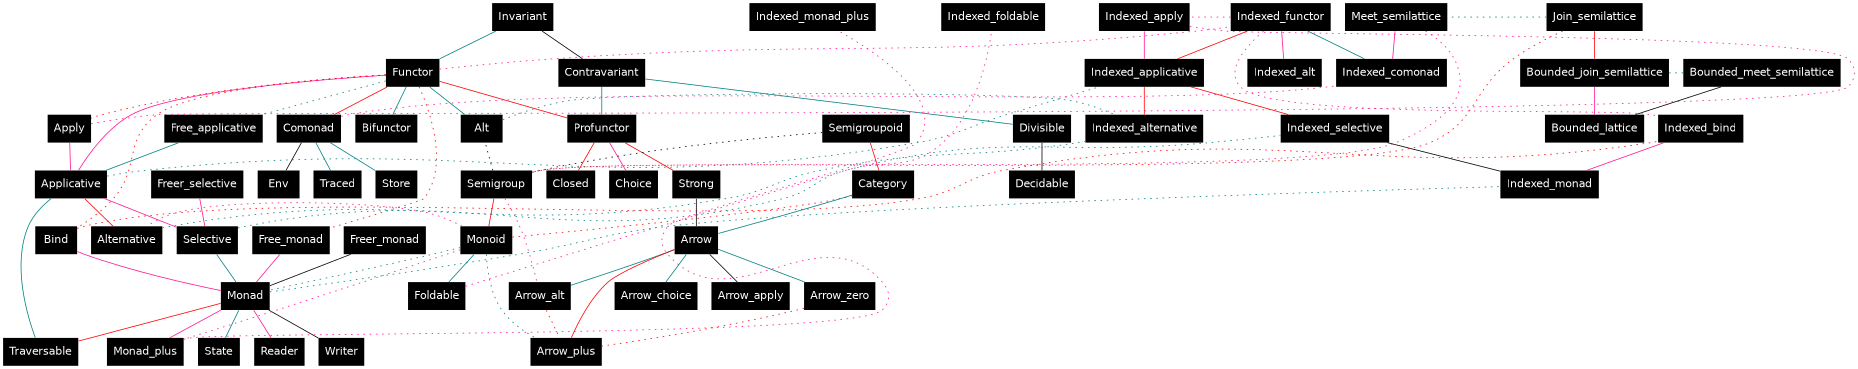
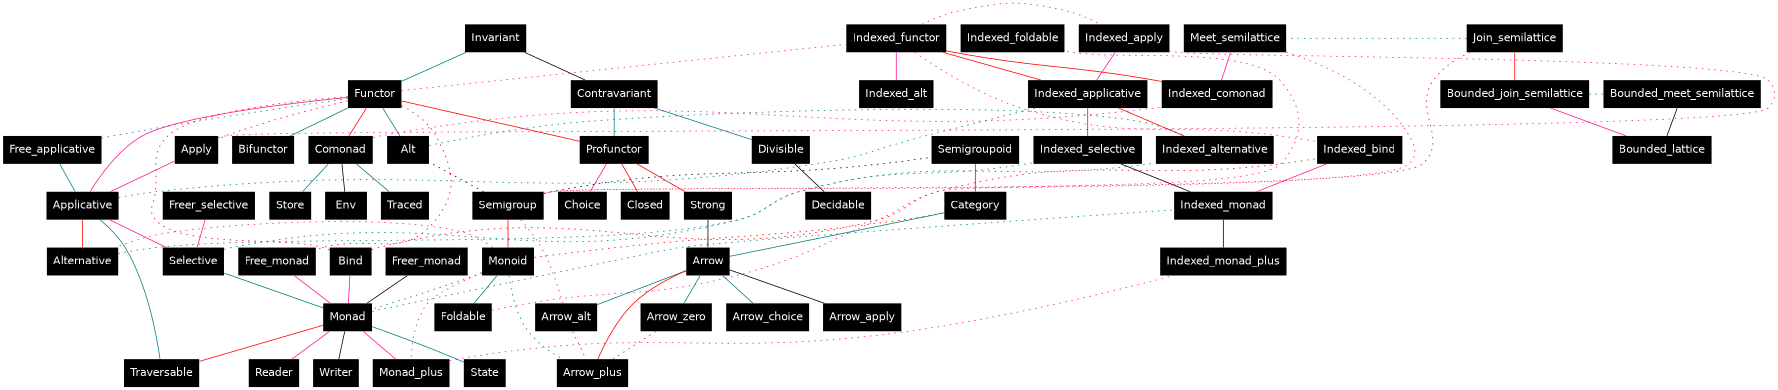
edge "Indexed_functor" -- "Indexed_comonad": color teal -> red
edge "Indexed_monad" -- "Indexed_monad_plus": added
